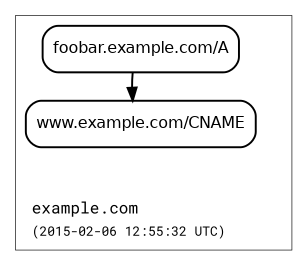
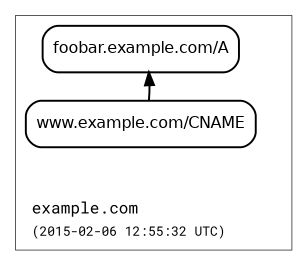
edge "foobar.example.com/A" -> "www.example.com/CNAME": reversed
